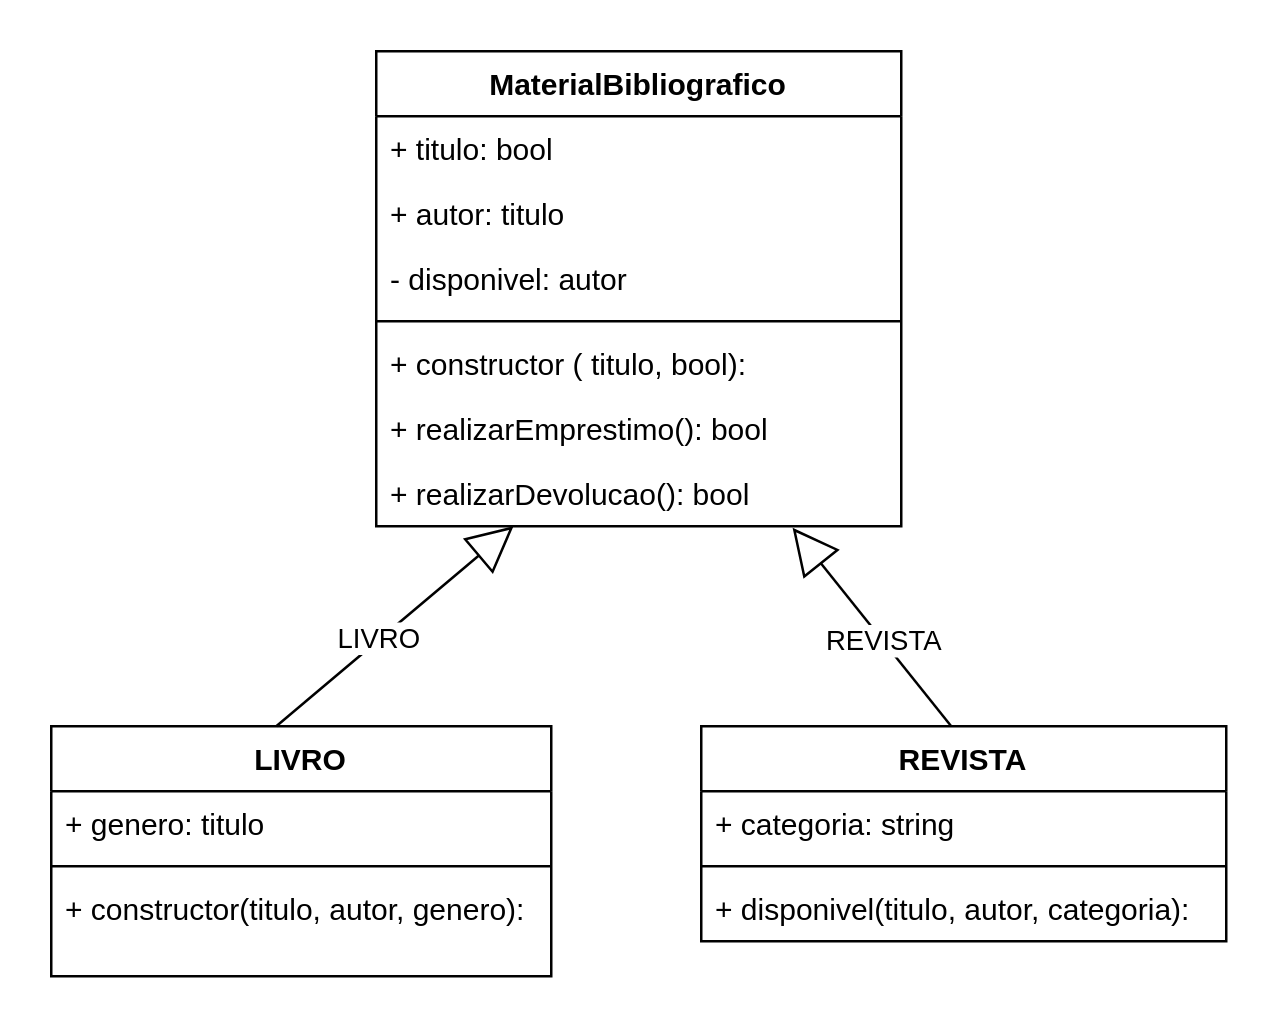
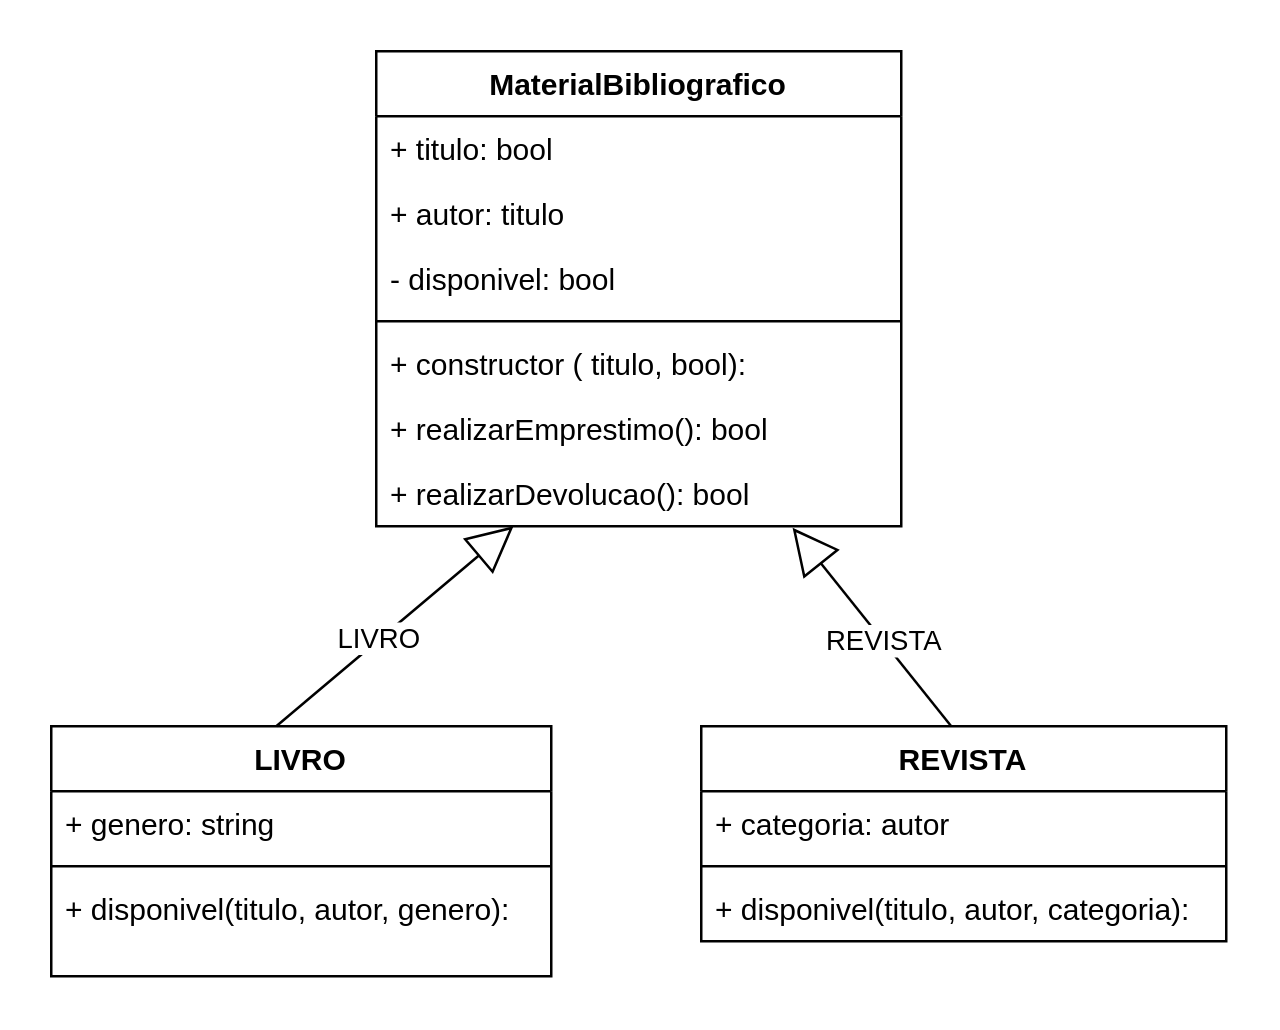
node "- disponivel: autor": label "- disponivel: autor" -> "- disponivel: bool"
node "+ genero: titulo": label "+ genero: titulo" -> "+ genero: string"
node "+ categoria: string": label "+ categoria: string" -> "+ categoria: autor"
node "+ constructor(titulo, autor, genero):": label "+ constructor(titulo, autor, genero):" -> "+ disponivel(titulo, autor, genero):"
